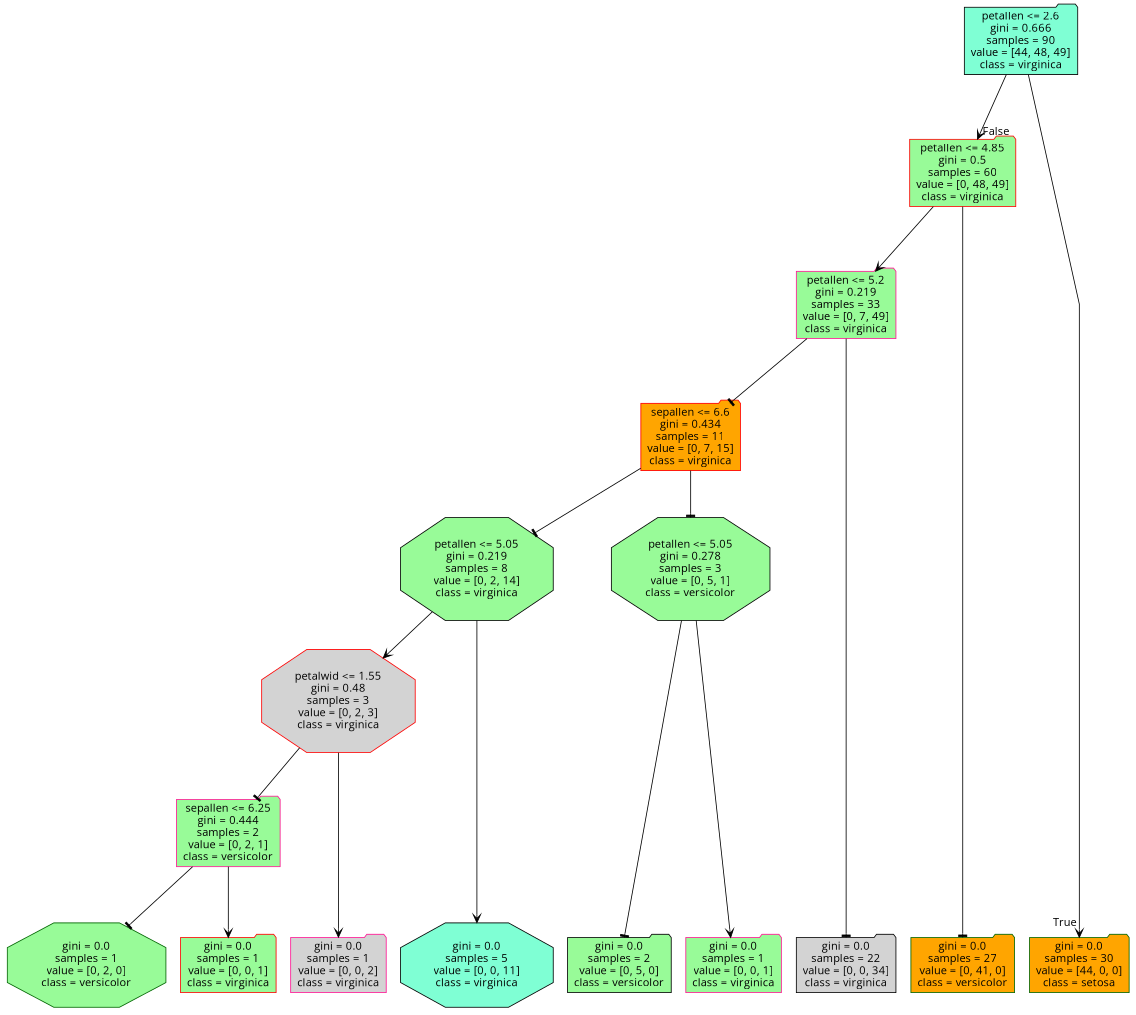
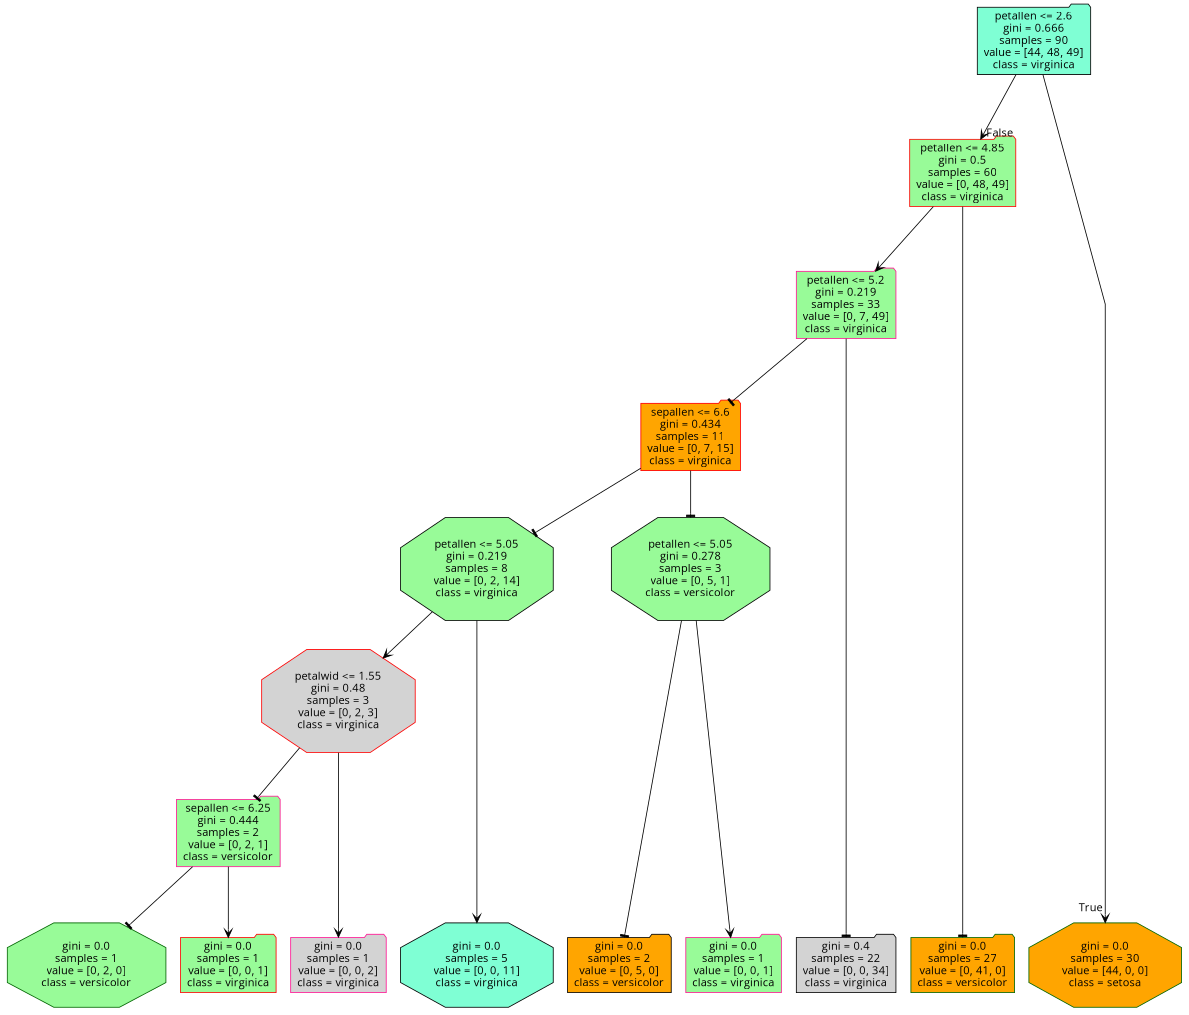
node "gini = 0.0 samples = 2 value = [0, 5, 0] class = versicolor": fillcolor palegreen -> orange
node "gini = 0.0 samples = 22 value = [0, 0, 34] class = virginica": label "gini = 0.0 samples = 22 value = [0, 0, 34] class = virginica" -> "gini = 0.4 samples = 22 value = [0, 0, 34] class = virginica"
node "gini = 0.0 samples = 30 value = [44, 0, 0] class = setosa": shape folder -> octagon
